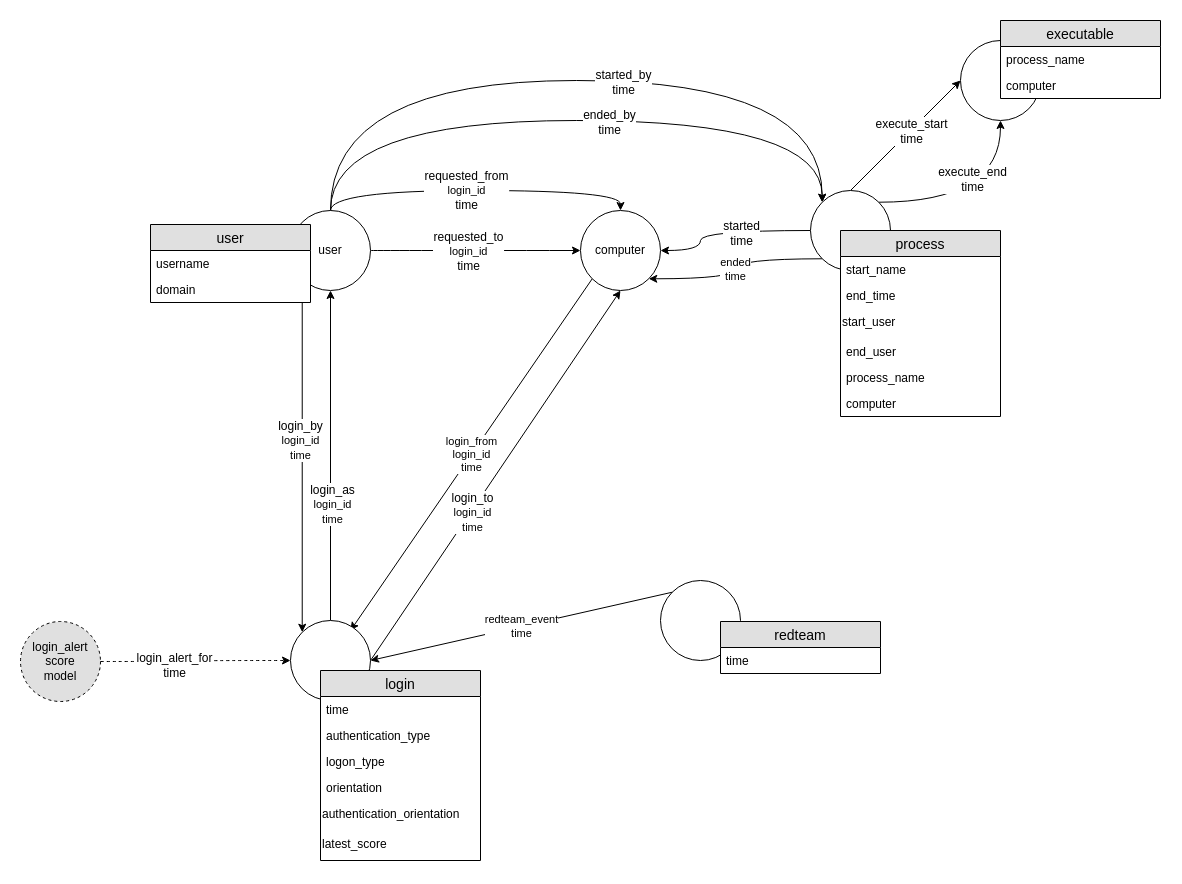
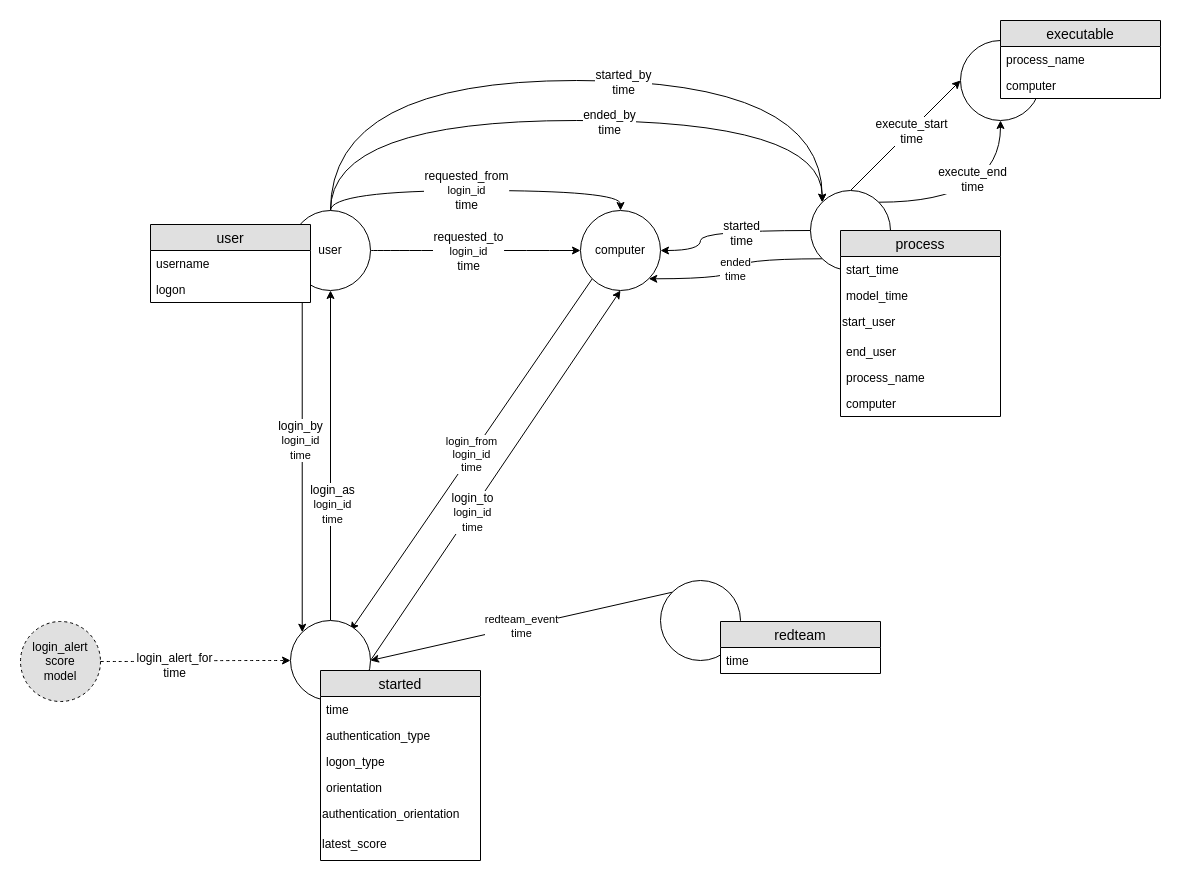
node "start_name": label "start_name" -> "start_time"
node "domain": label "domain" -> "logon"
node "end_time": label "end_time" -> "model_time"
node "login": label "login" -> "started"
